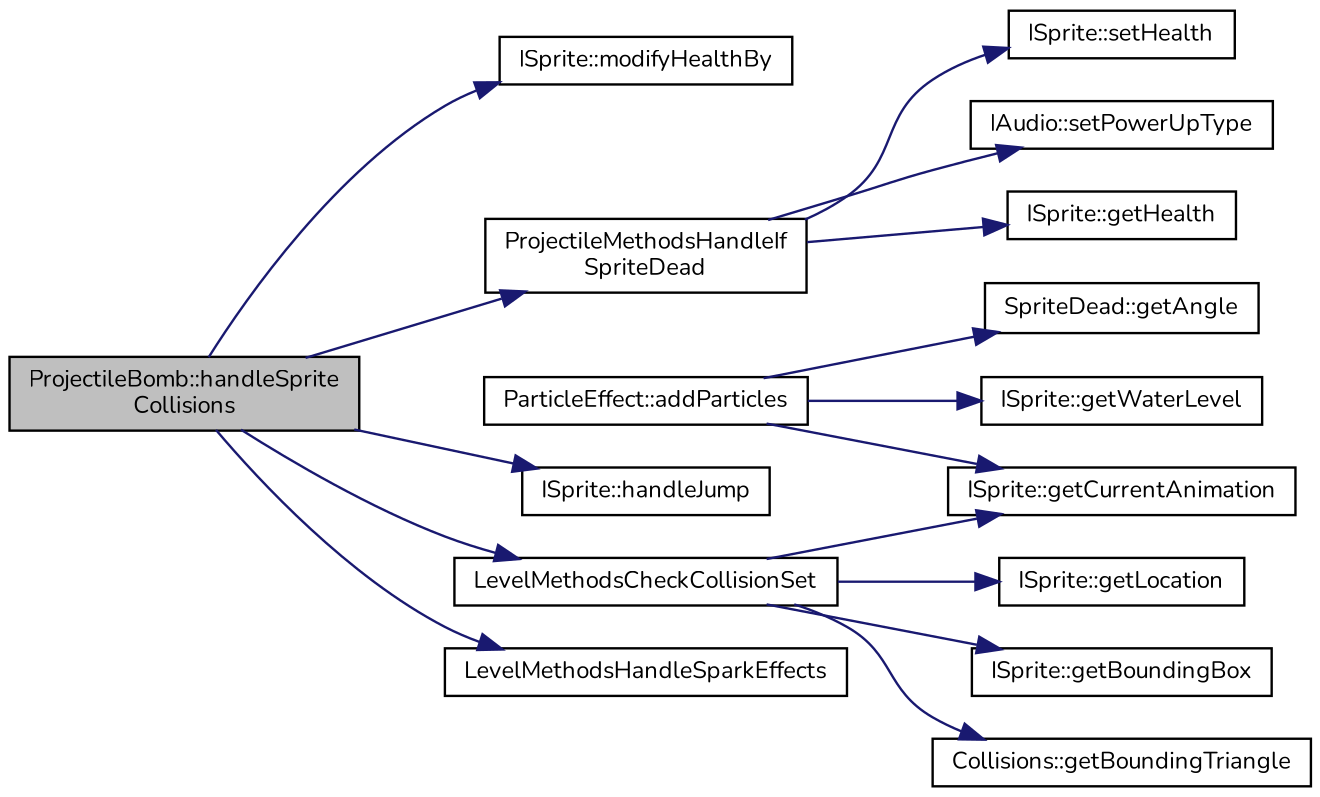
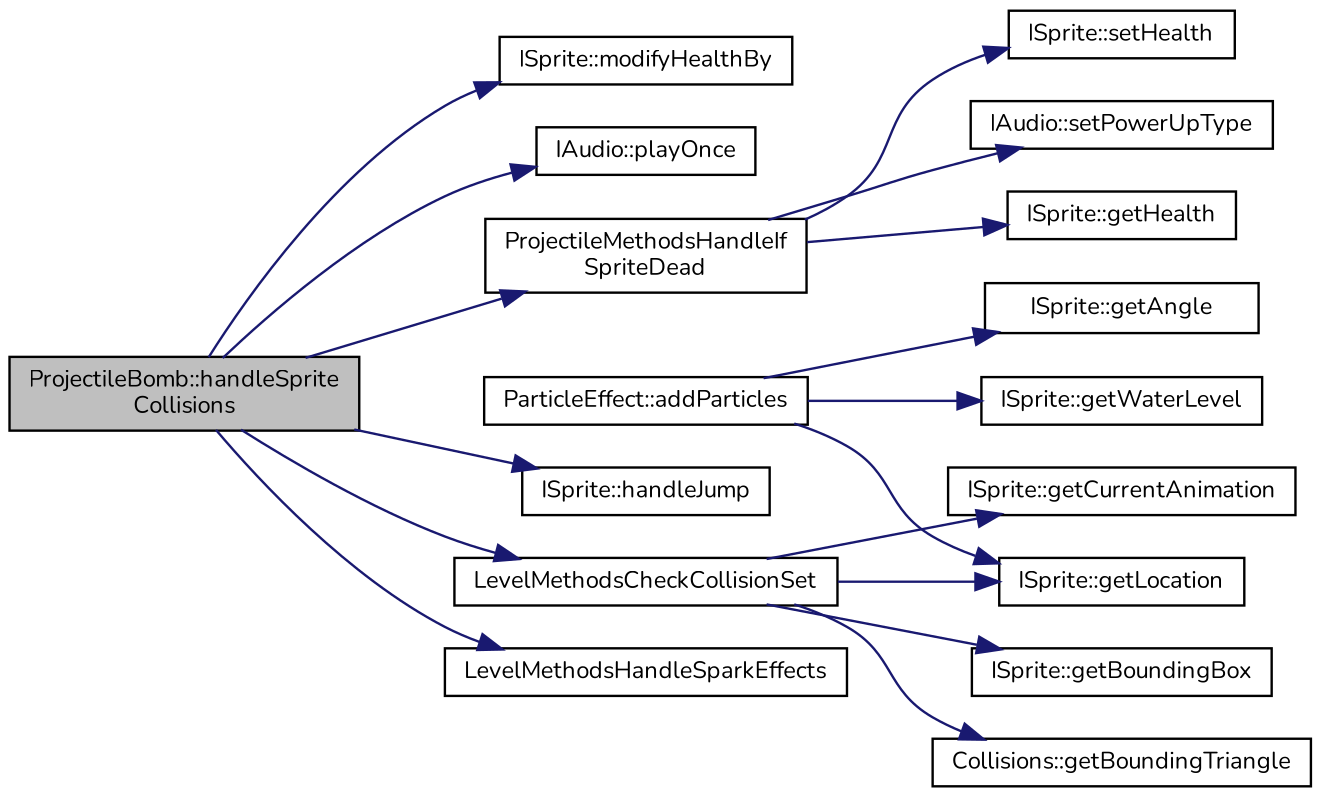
node "IAudio::playOnce": added
node "SpriteDead::getAngle": label "SpriteDead::getAngle" -> "ISprite::getAngle"
edge "ParticleEffect::addParticles" -> "ISprite::getCurrentAnimation": now "ParticleEffect::addParticles" -> "ISprite::getLocation"
